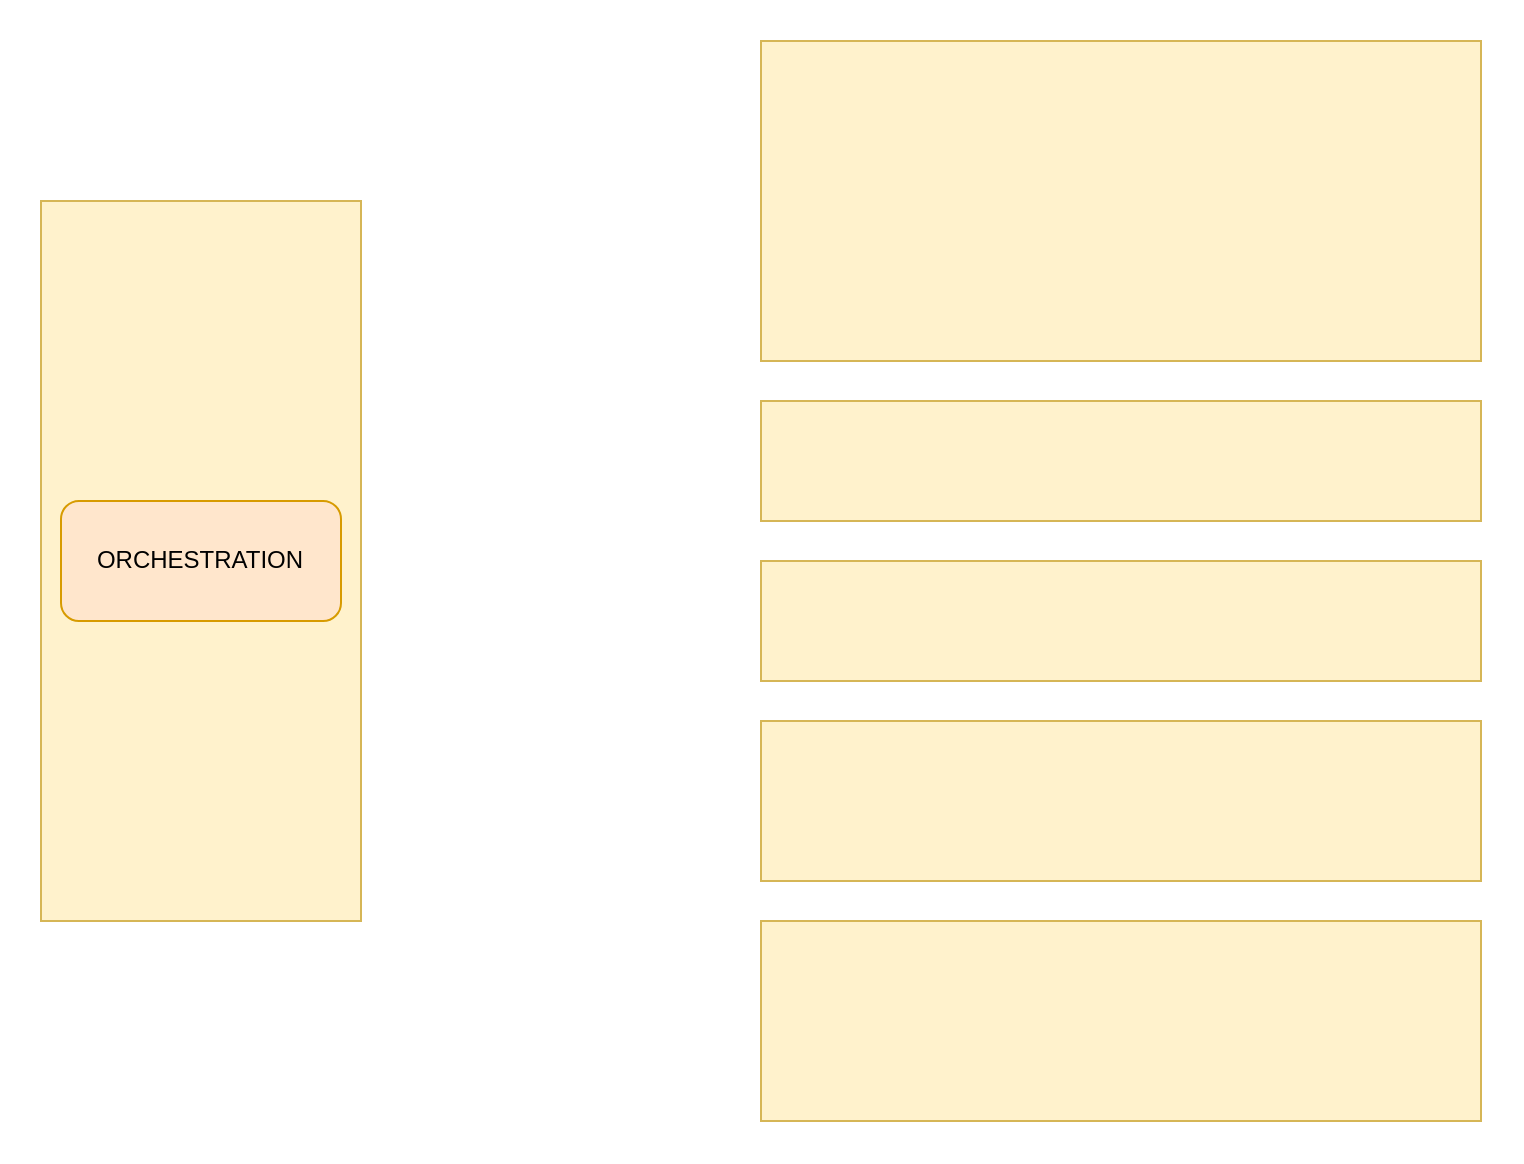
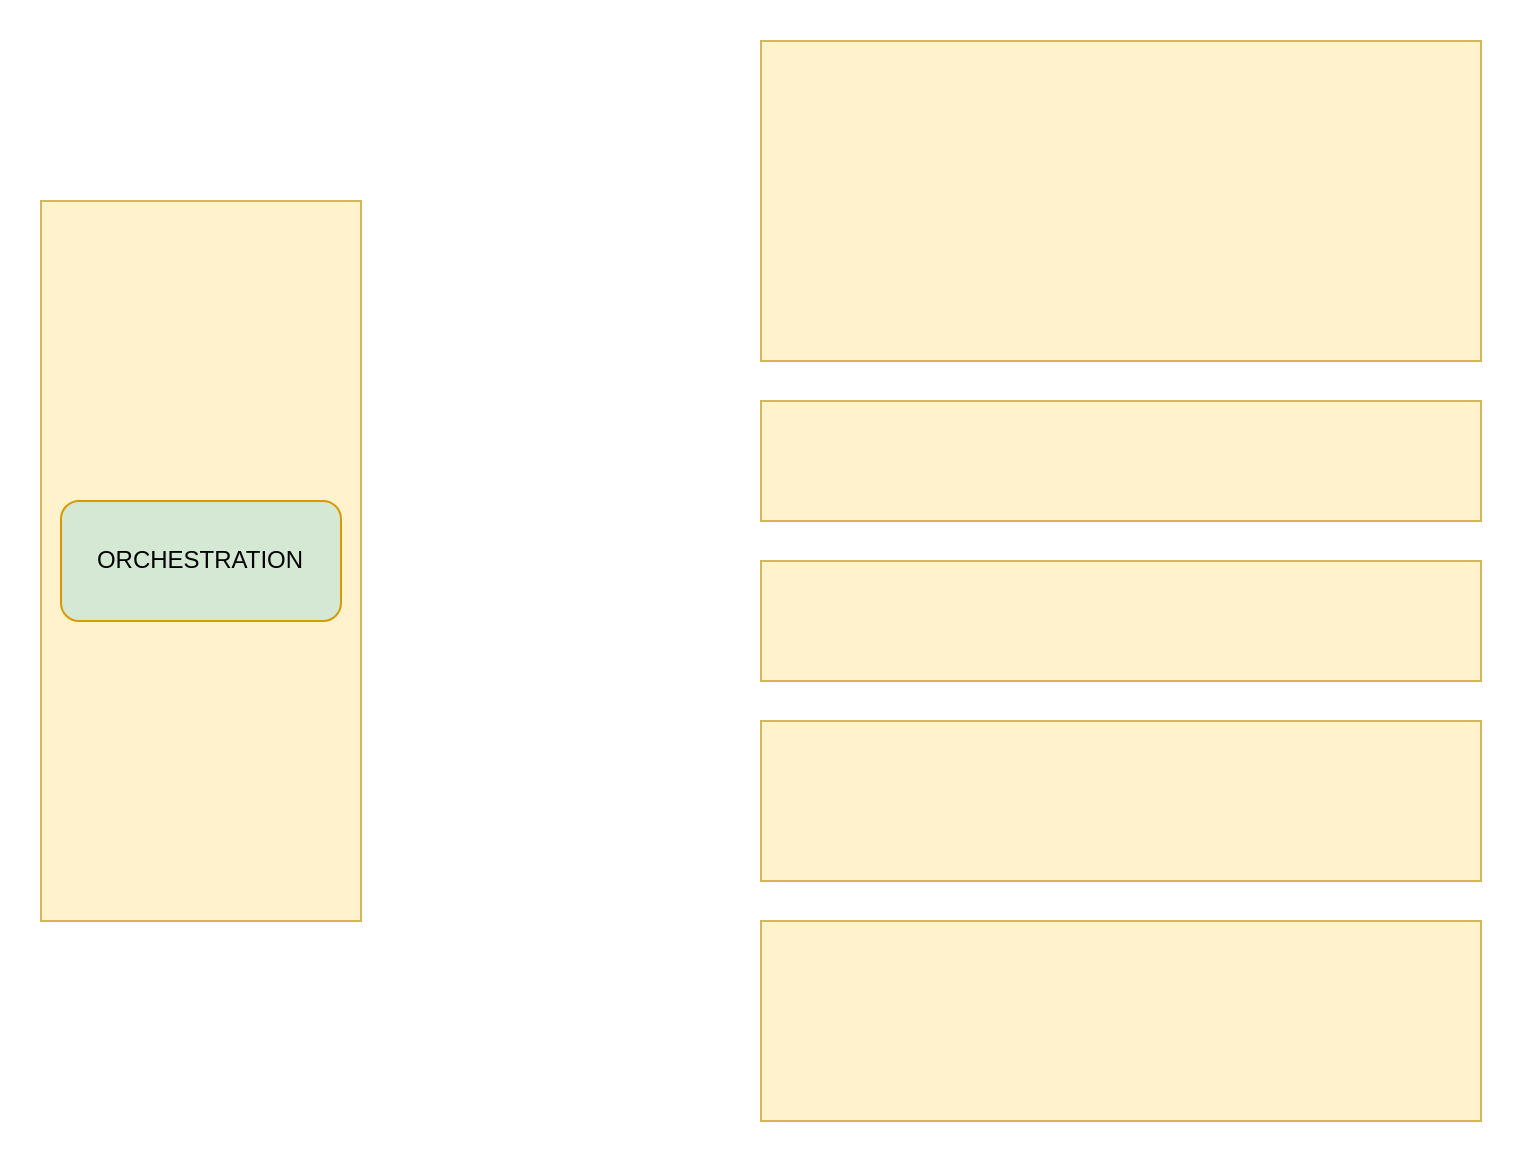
node "ORCHESTRATION": fillcolor #ffe6cc -> #d5e8d4
